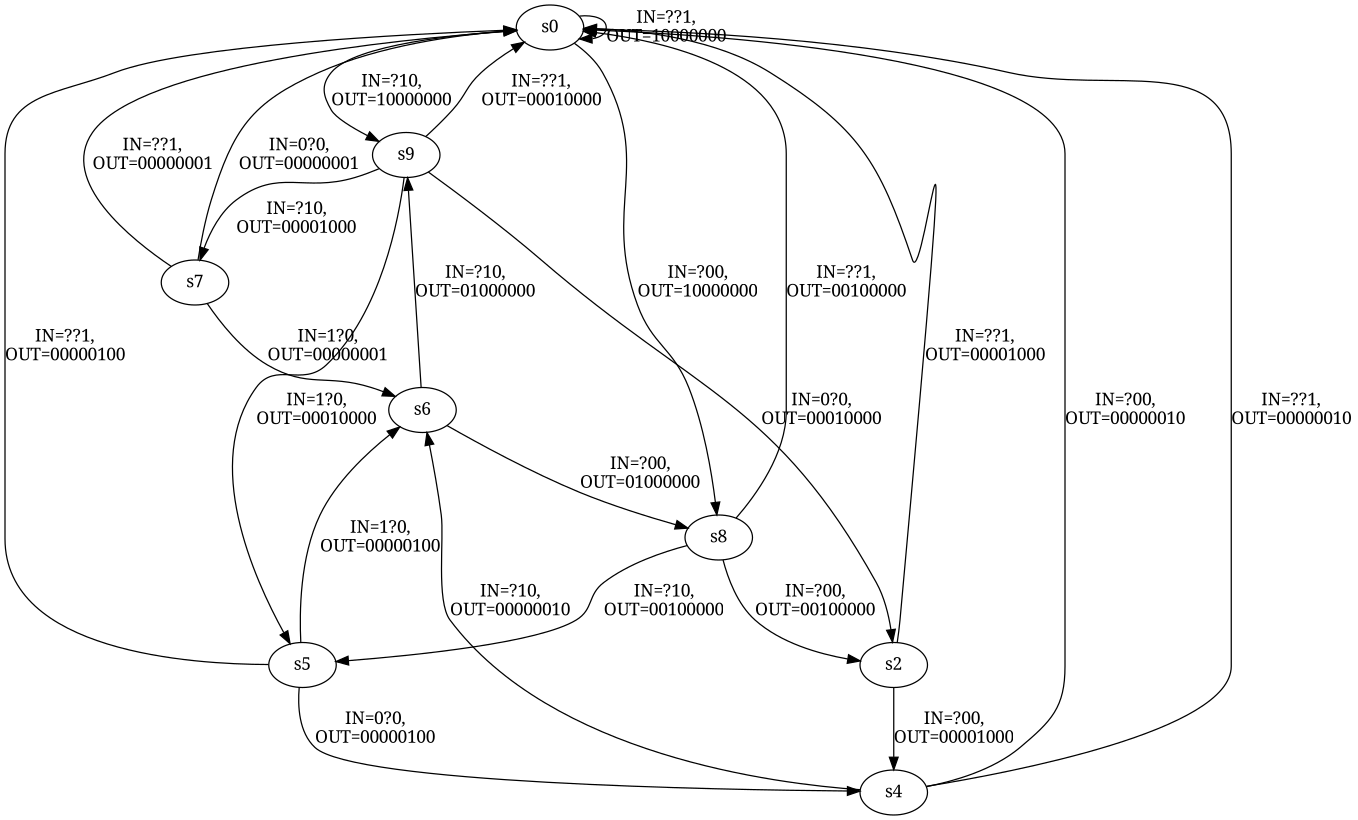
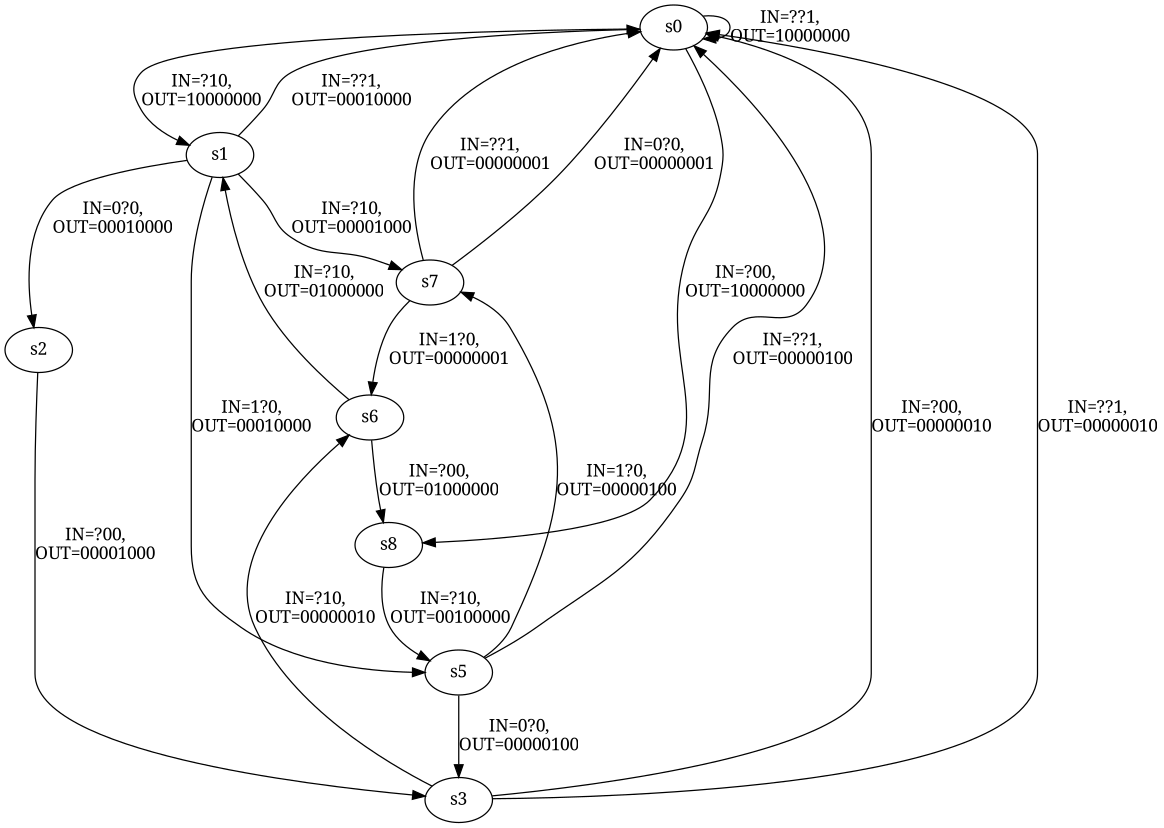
node "s9": label "s9" -> "s1"
edge "s2" -> "s0": removed, label "IN=??1, OUT=00001000"
edge "s8" -> "s0": removed, label "IN=??1, OUT=00100000"
edge "s5" -> "s6": now "s5" -> "s7"
edge "s8" -> "s2": removed, label "IN=?00, OUT=00100000"
node "s4": label "s4" -> "s3"
